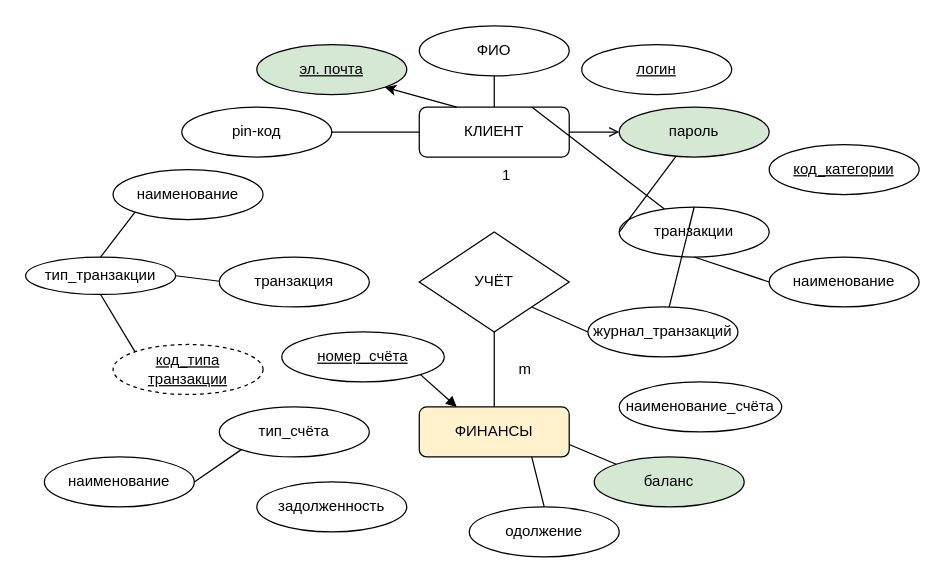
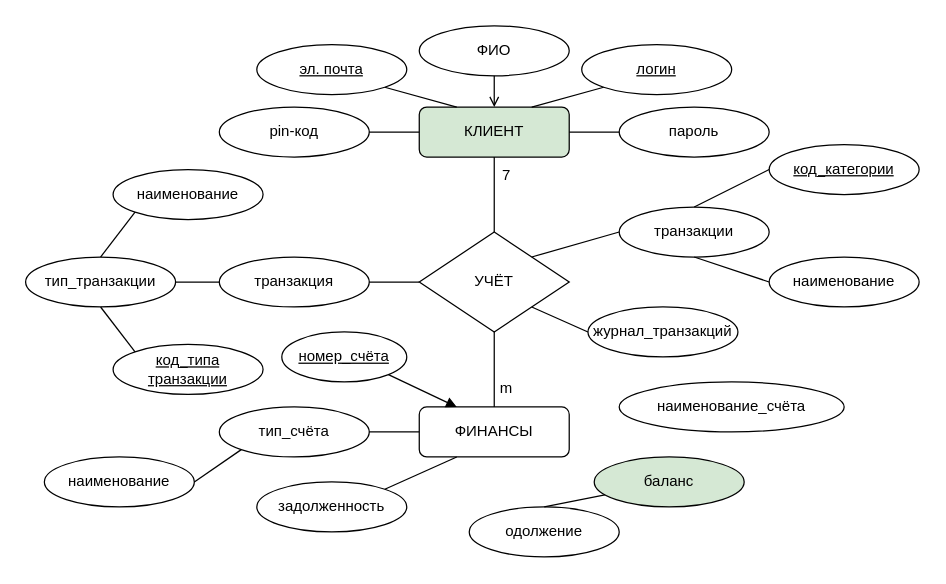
node "эл. почта": fillcolor #d5e8d4 -> #ffffff
edge "КЛИЕНТ" -> "эл. почта": arrowhead classic -> none
edge "ФИО" -- "КЛИЕНТ": arrowhead none -> open
node "pin-код": moved (257, 132) -> (294, 132)
node "КЛИЕНТ": fillcolor #ffffff -> #d5e8d4
edge "КЛИЕНТ" -> "пароль": arrowhead open -> none
node "пароль": fillcolor #d5e8d4 -> #ffffff
edge "КЛИЕНТ" -- "транзакции": now "КЛИЕНТ" -- "логин"
node "1": label "1" -> "7"
edge "пароль" -- "транзакции": now "УЧЁТ" -- "транзакции"
edge "КЛИЕНТ" -- "УЧЁТ": added
edge "транзакции" -- "журнал_транзакций": now "транзакции" -- "код_категории"
node "тип_транзакции": size 150x38 -> 150x50
edge "транзакция" -- "УЧЁТ": added
node "номер_счёта": size 163x50 -> 125x50
node "код_типа транзакции": style dashed -> solid
node "m": moved (526, 369) -> (507, 388)
node "наименование_счёта": size 163x50 -> 225x50
edge "тип_счёта" -- "ФИНАНСЫ": added
node "ФИНАНСЫ": fillcolor #fff2cc -> #ffffff
edge "ФИНАНСЫ" -- "баланс": removed
edge "ФИНАНСЫ" -- "задолженность": added
edge "ФИНАНСЫ" -- "одолжение": now "баланс" -- "одолжение"
